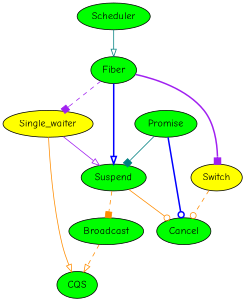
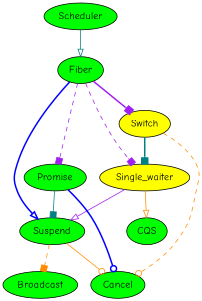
edge "Fiber" -> "Promise": added
edge "Switch" -> "Single_waiter": added
edge "Broadcast" -> "CQS": removed
